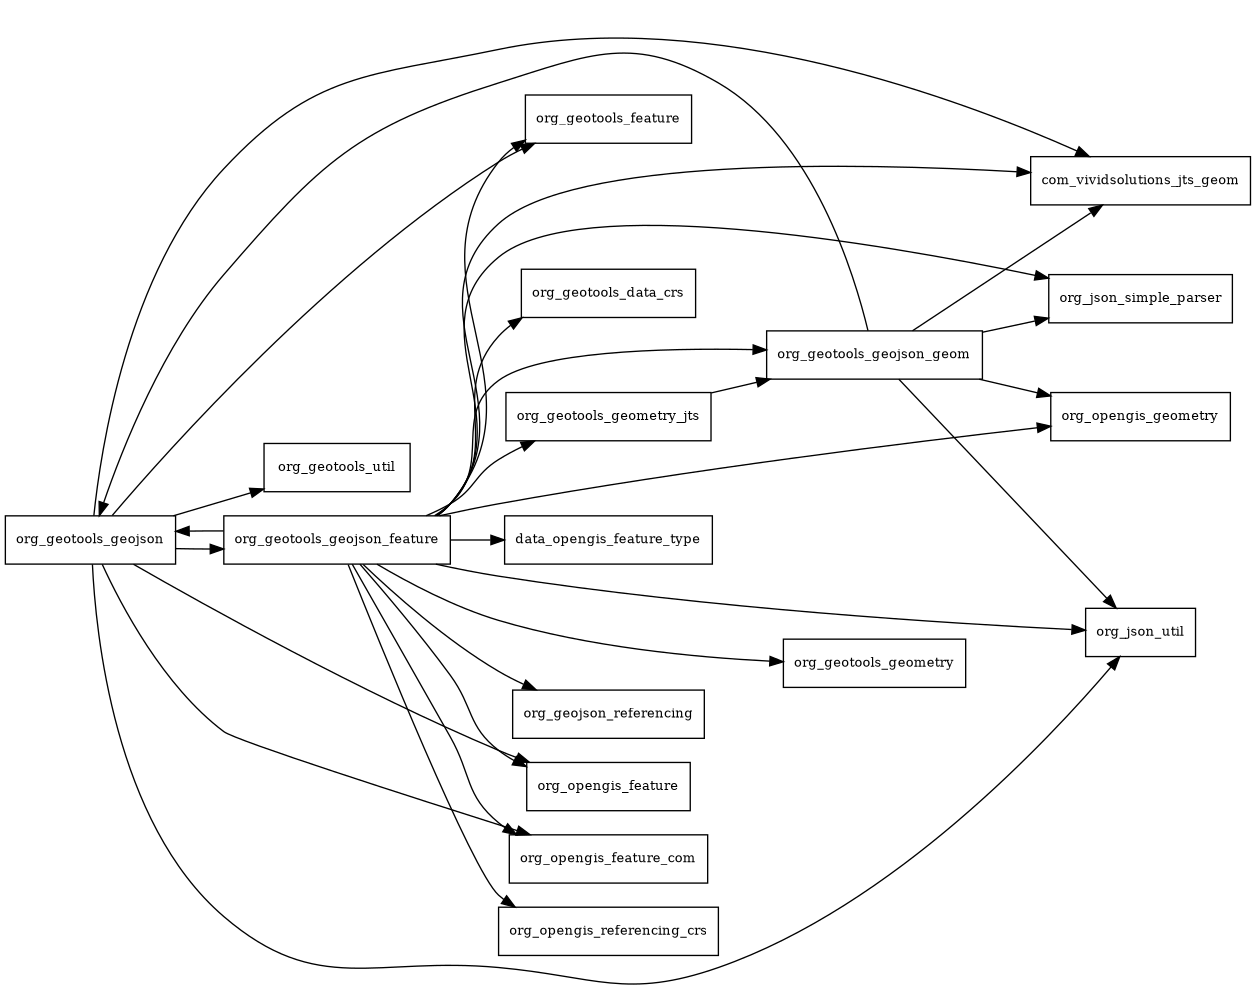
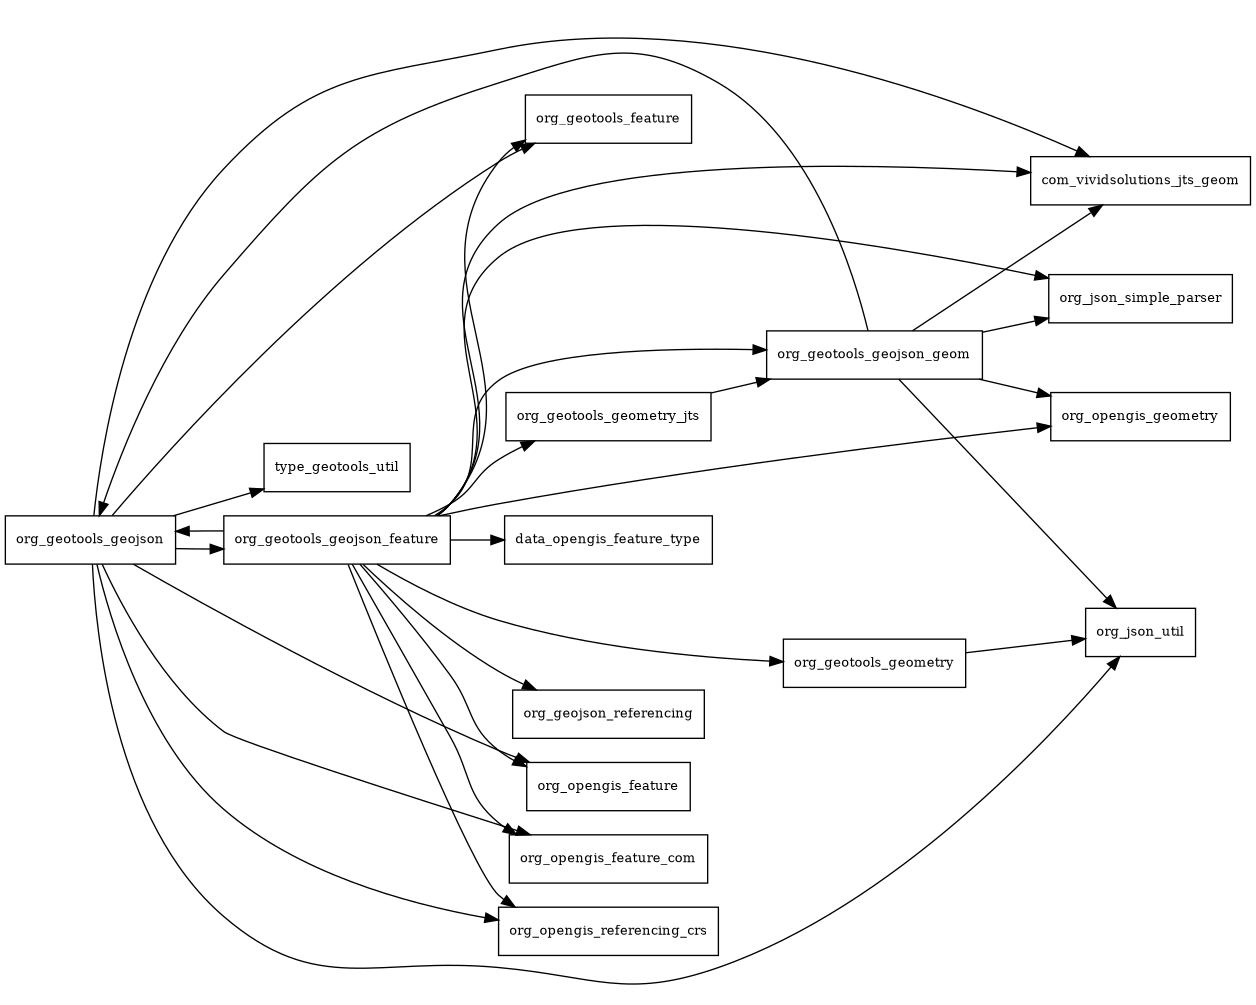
node "org_geotools_data_crs": removed
node "org_geotools_util": label "org_geotools_util" -> "type_geotools_util"
edge "org_geotools_geojson_feature" -> "org_json_util": now "org_geotools_geometry" -> "org_json_util"
edge "org_geotools_geojson" -> "org_opengis_referencing_crs": added
